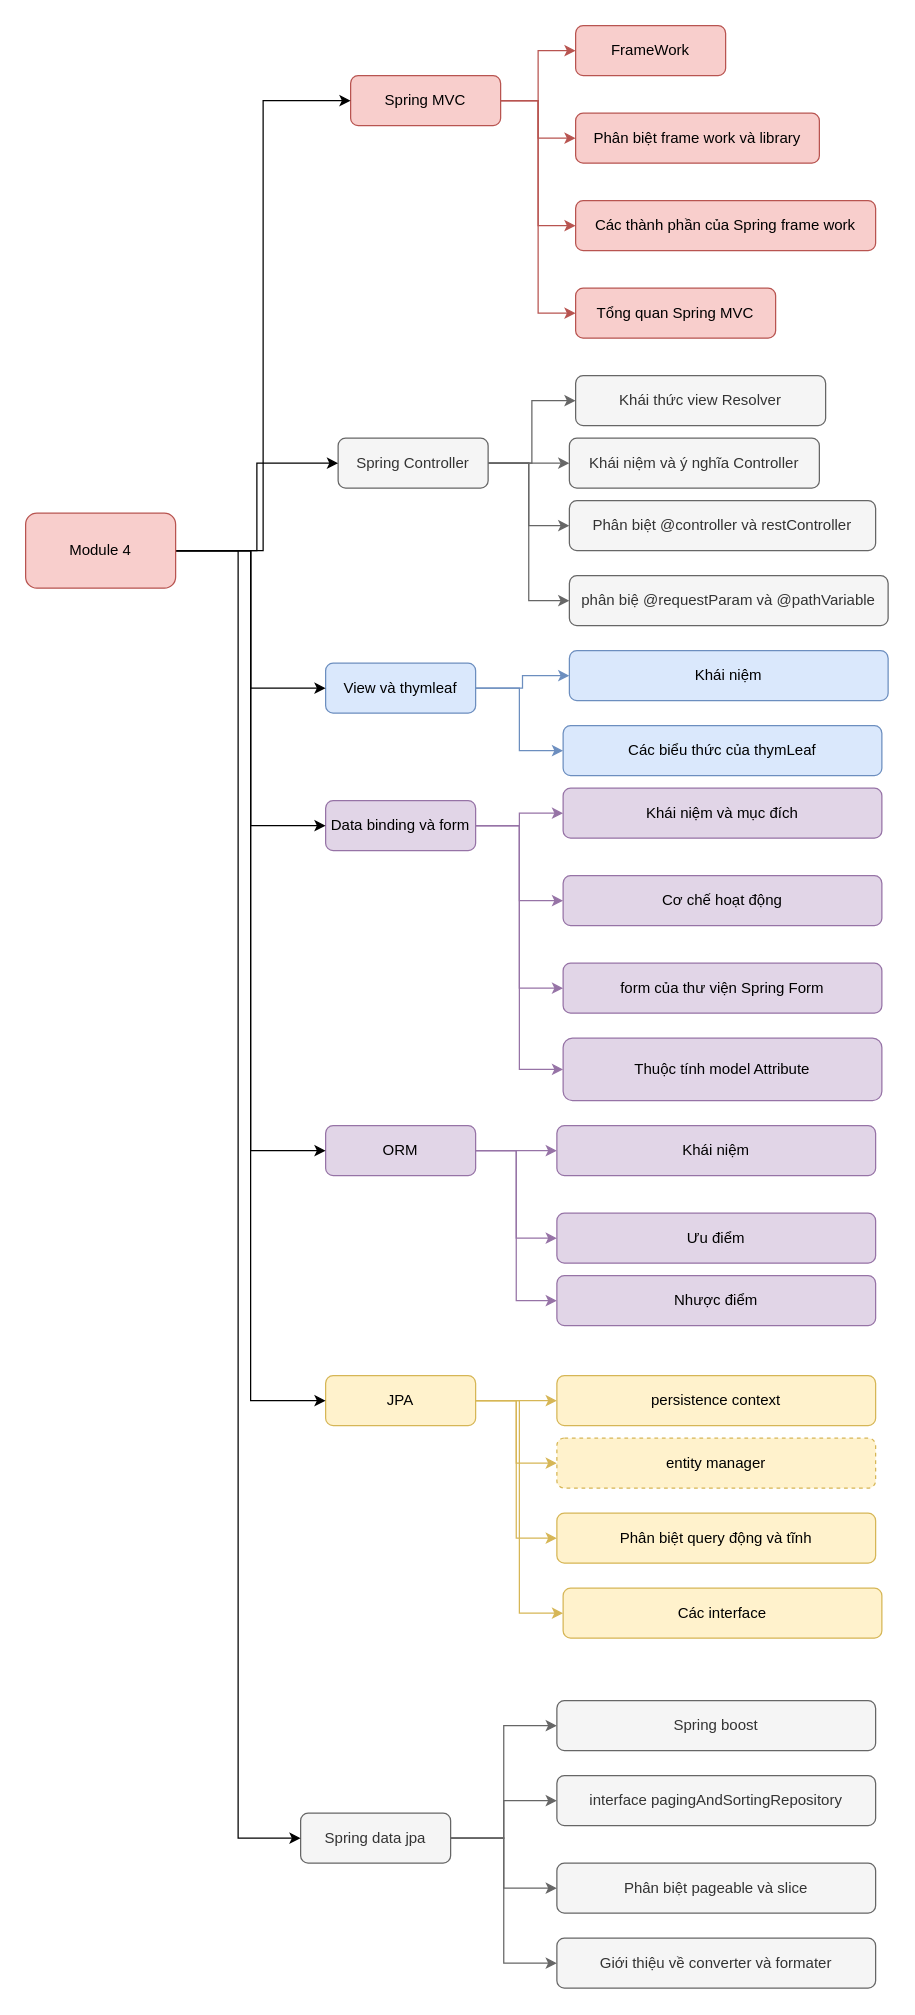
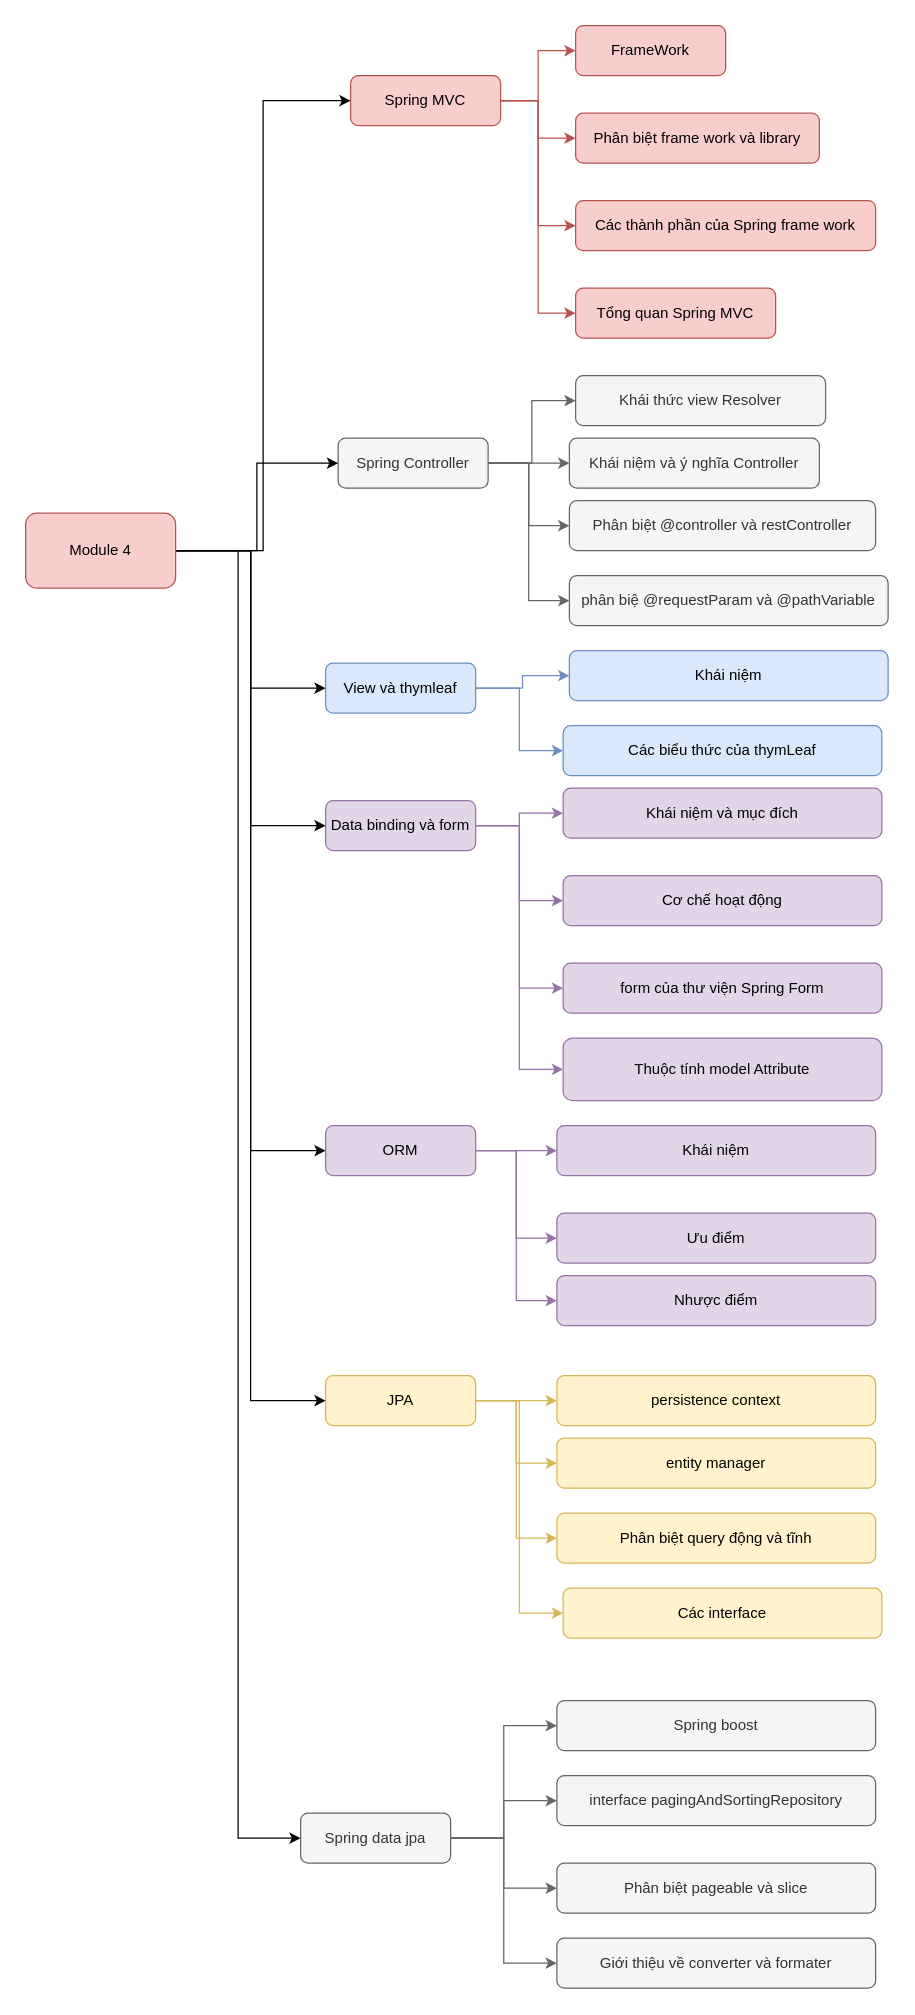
node "entity manager": style dashed -> solid
